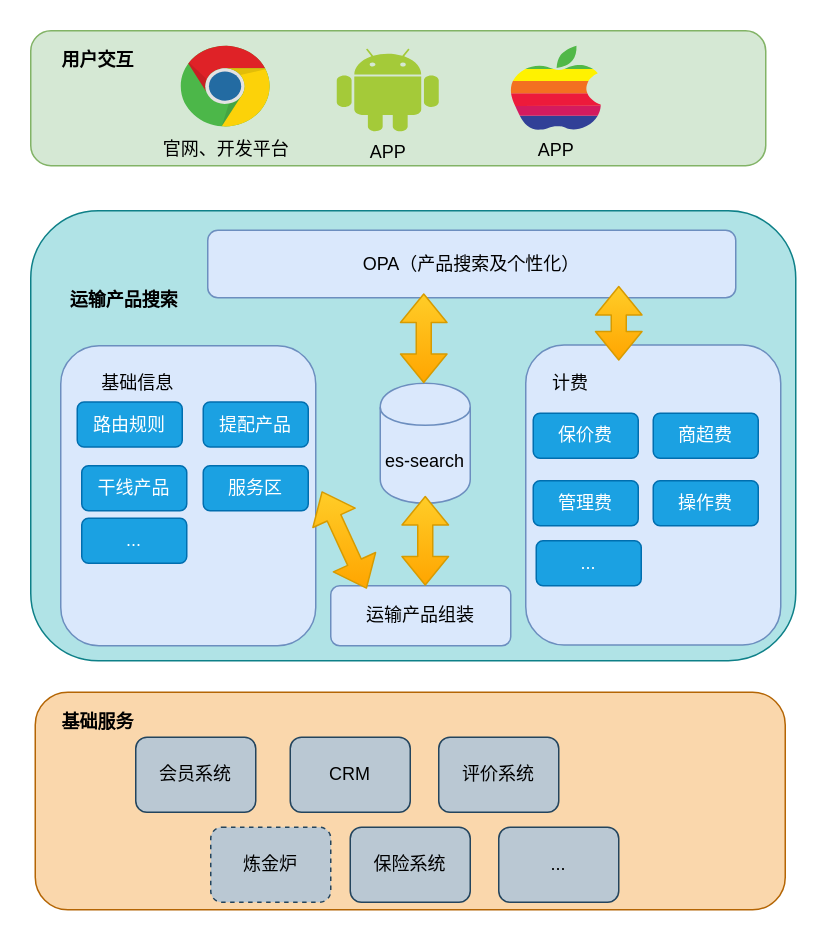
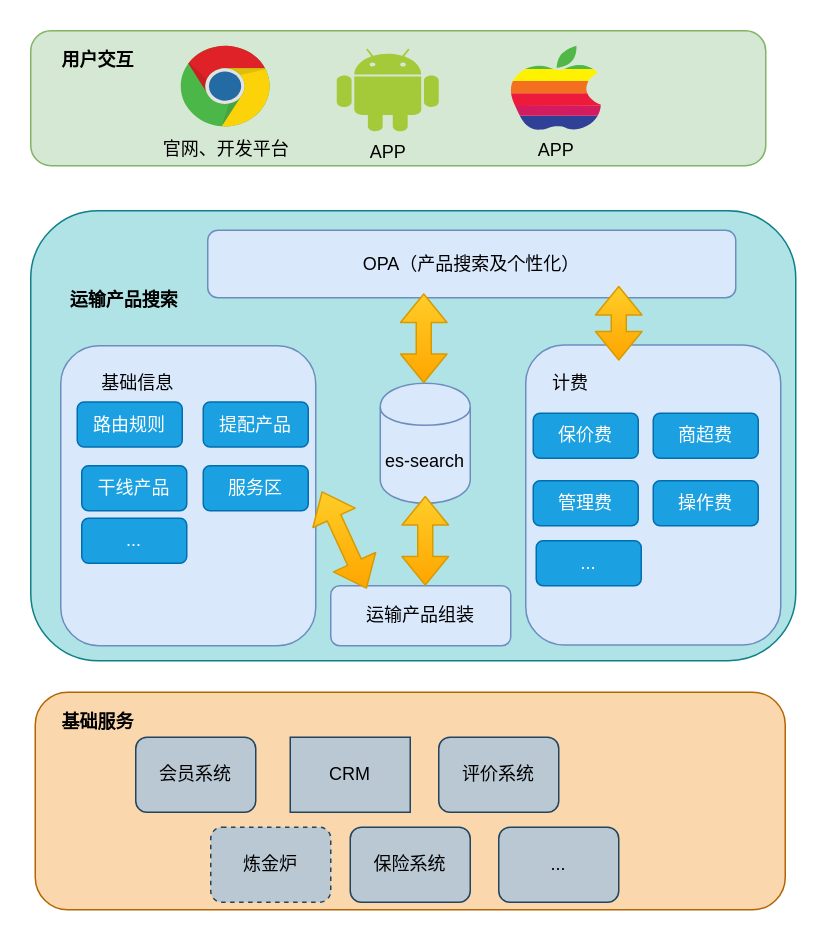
node "CRM": shape rounded rectangle -> rectangle
